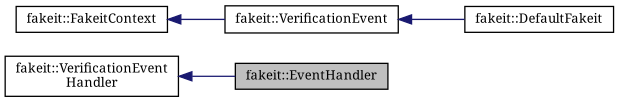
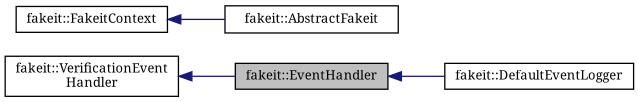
node "fakeit::VerificationEvent": label "fakeit::VerificationEvent" -> "fakeit::AbstractFakeit"
node "fakeit::DefaultFakeit": removed
node "fakeit::DefaultEventLogger": added
